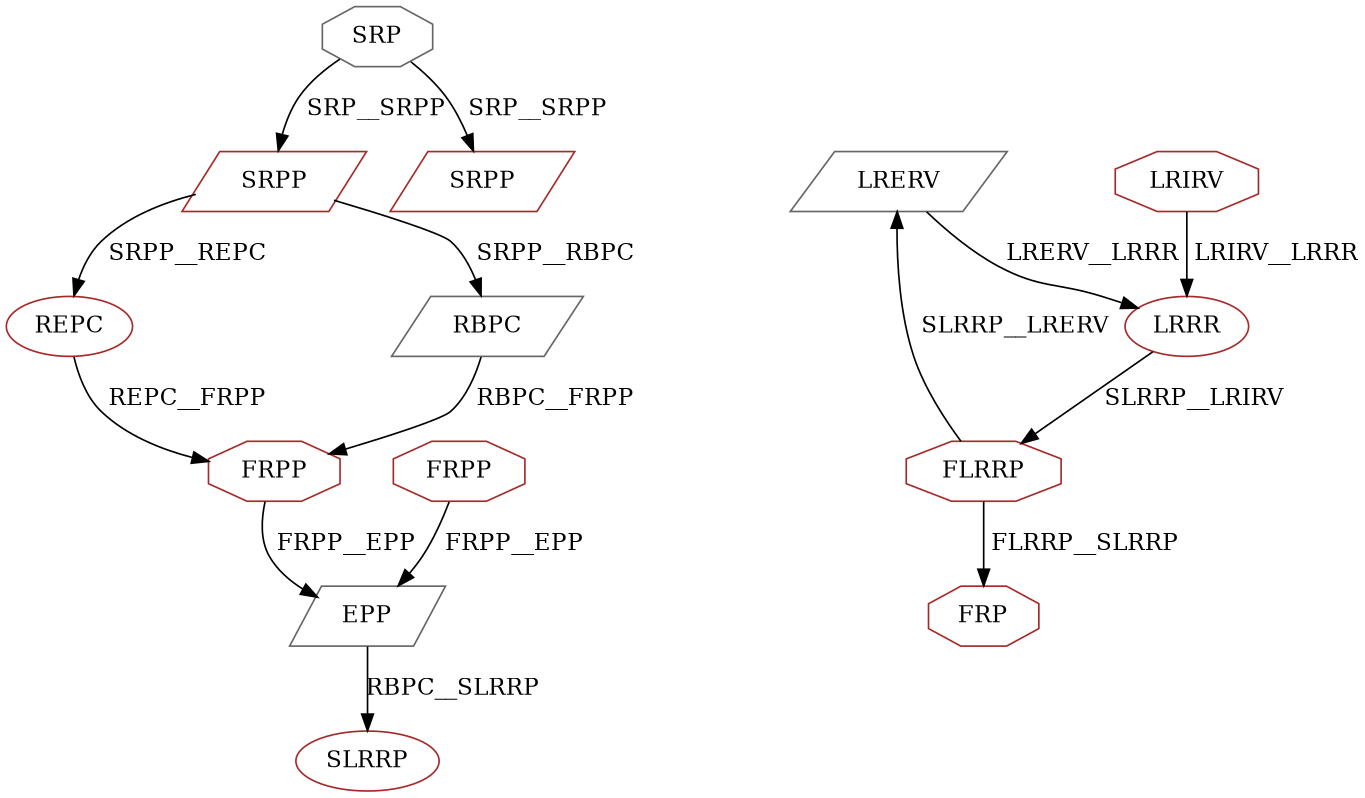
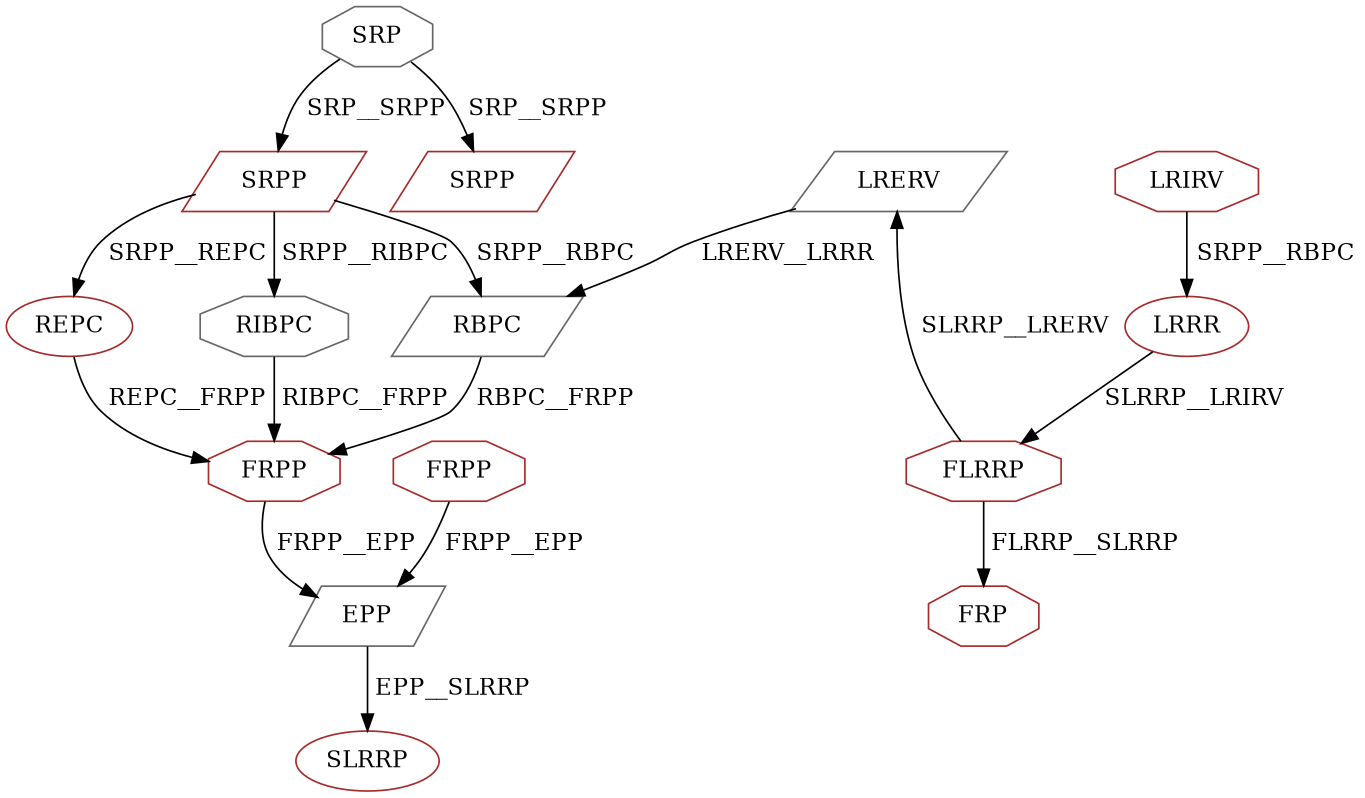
edge "LRIRV" -> "LRRR": label " LRIRV__LRRR" -> " SRPP__RBPC"
edge "LRERV" -> "LRRR": now "LRERV" -> "RBPC"
node "RIBPC": added
edge "EPP" -> "SLRRP": label " RBPC__SLRRP" -> " EPP__SLRRP"
